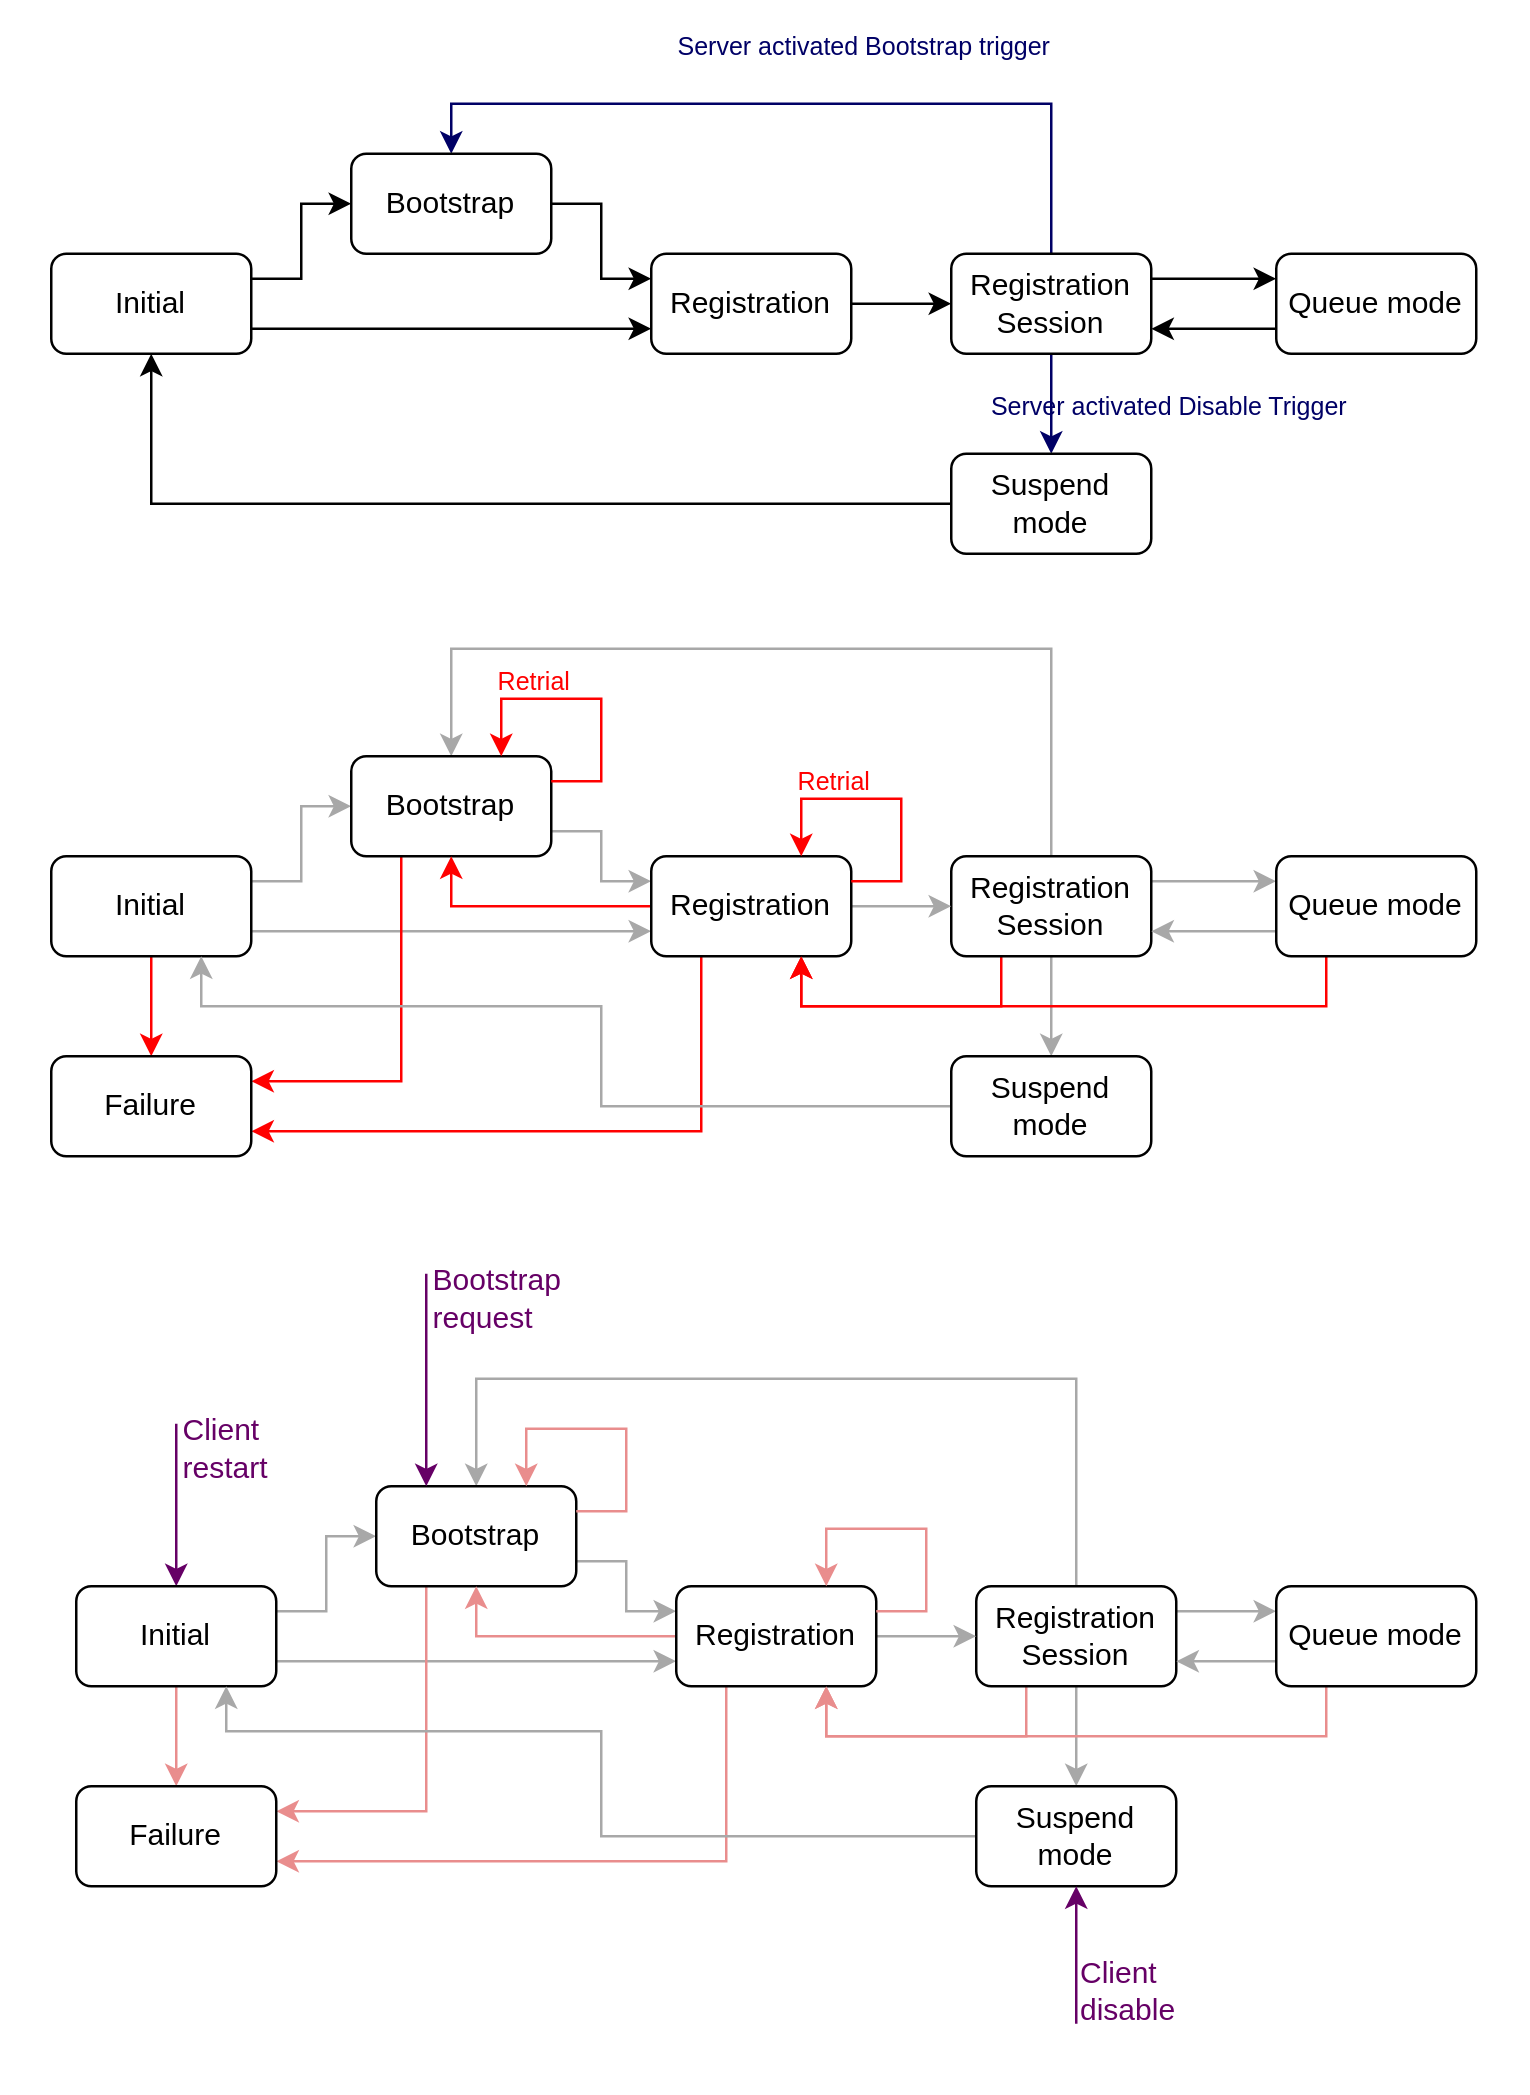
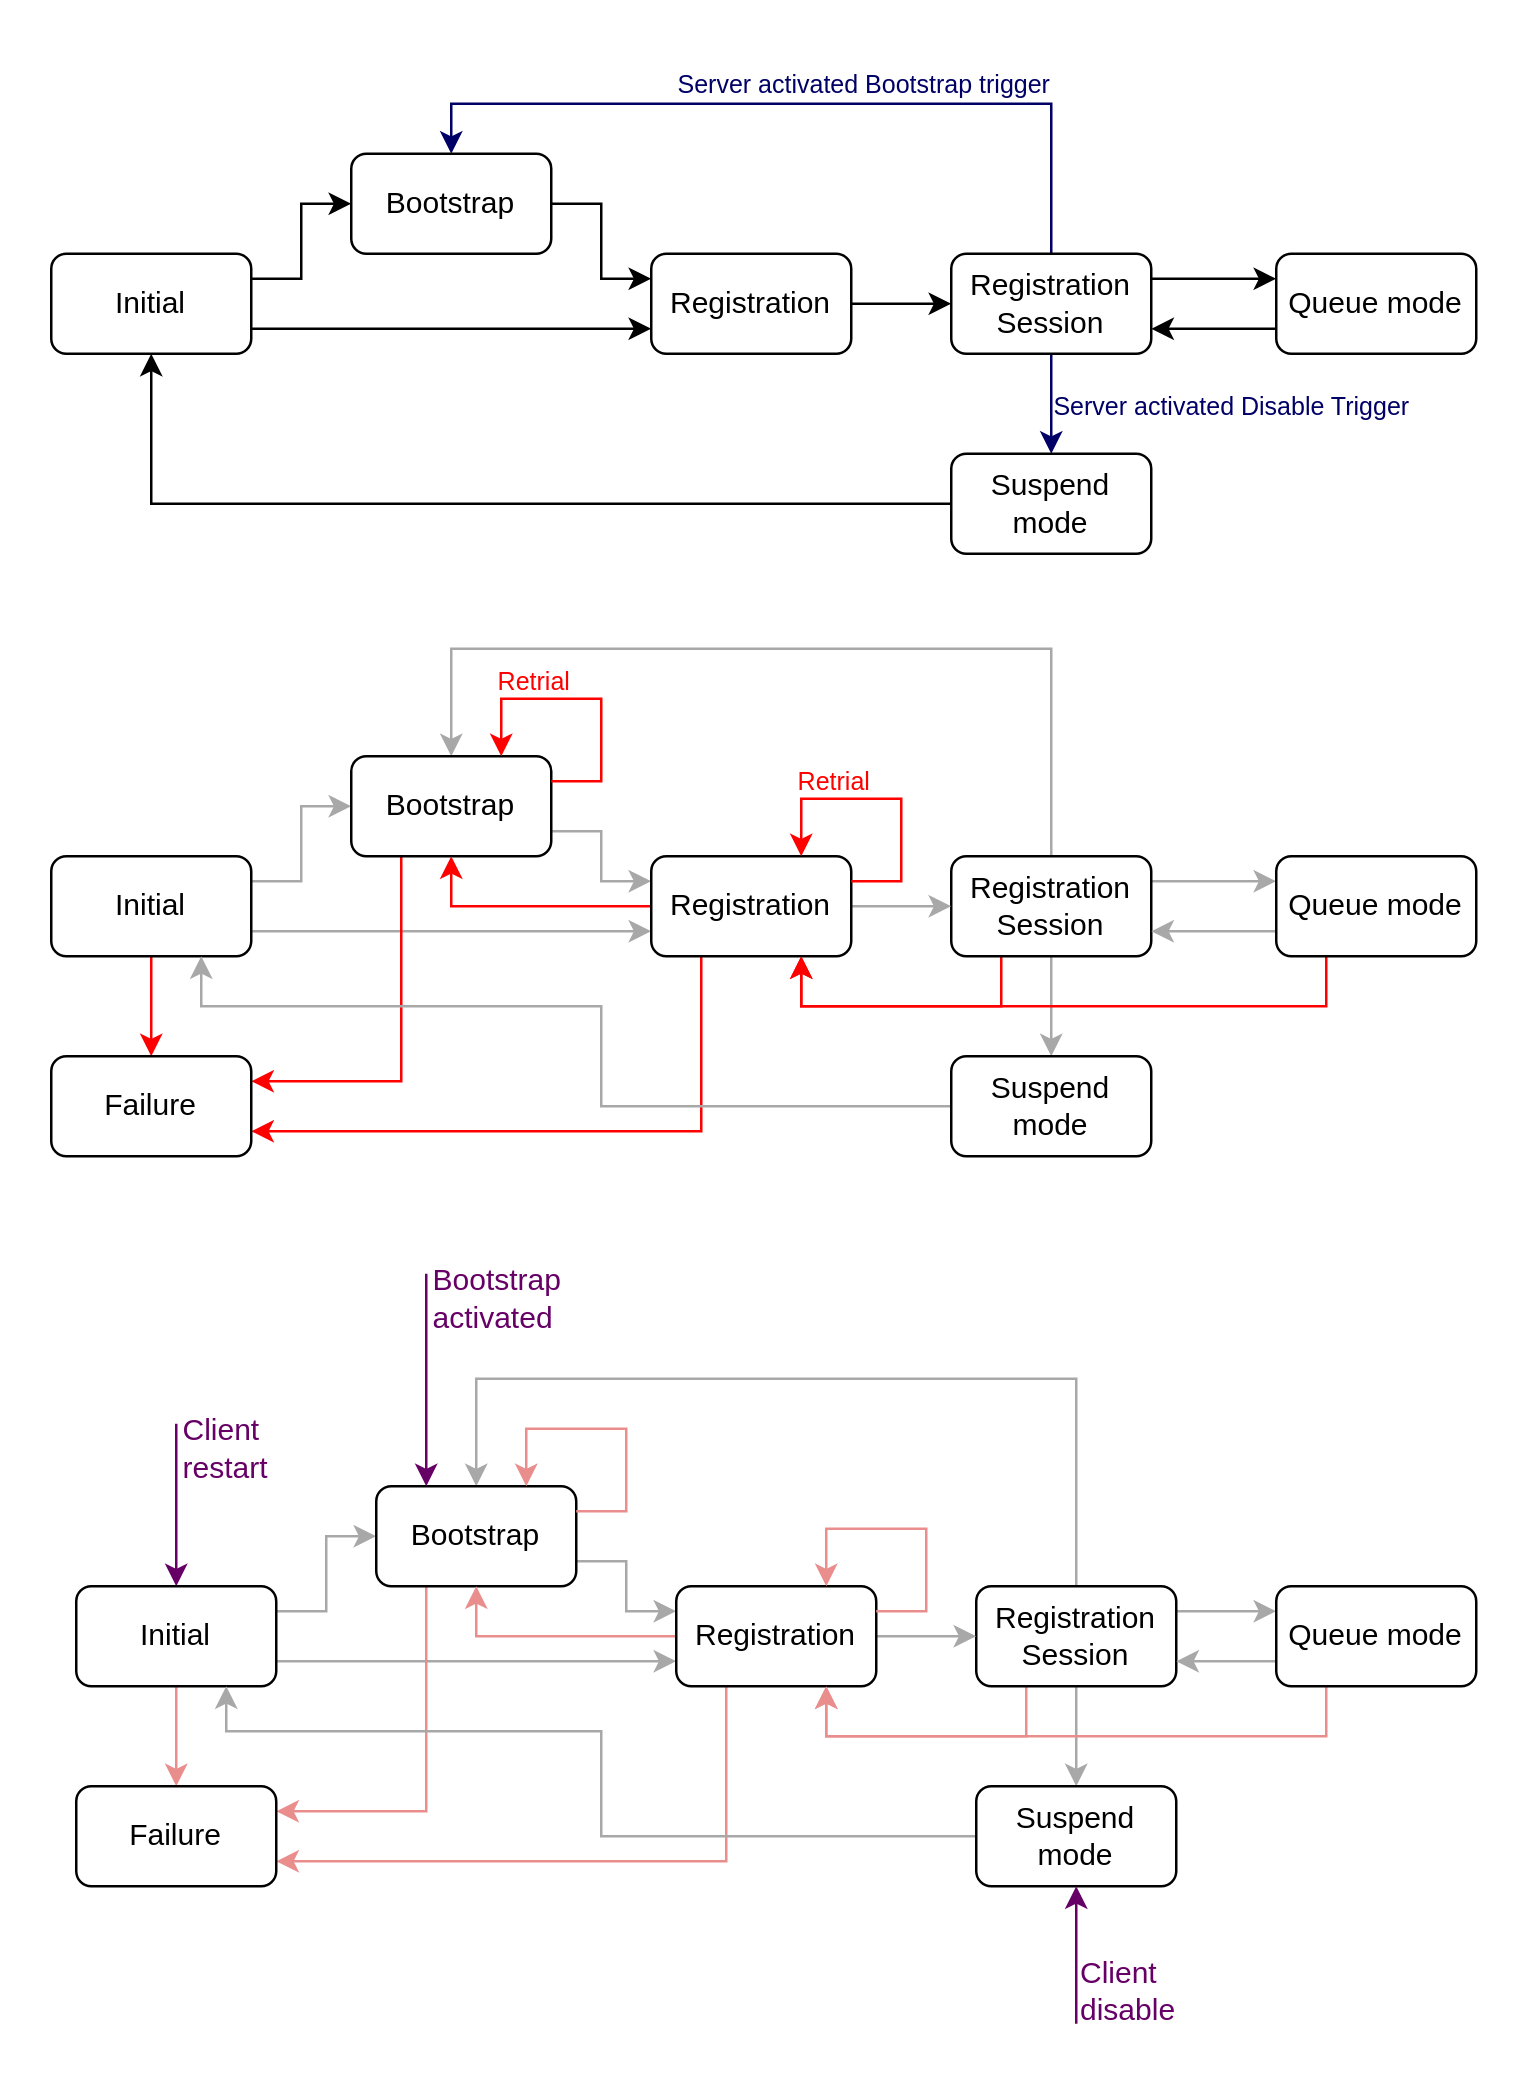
node "Server activated Bootstrap trigger": moved (863, 46) -> (863, 84)
node "Server activated Disable Trigger": moved (1169, 406) -> (1231, 406)
node "Bootstrap request": label "Bootstrap request" -> "Bootstrap activated"
